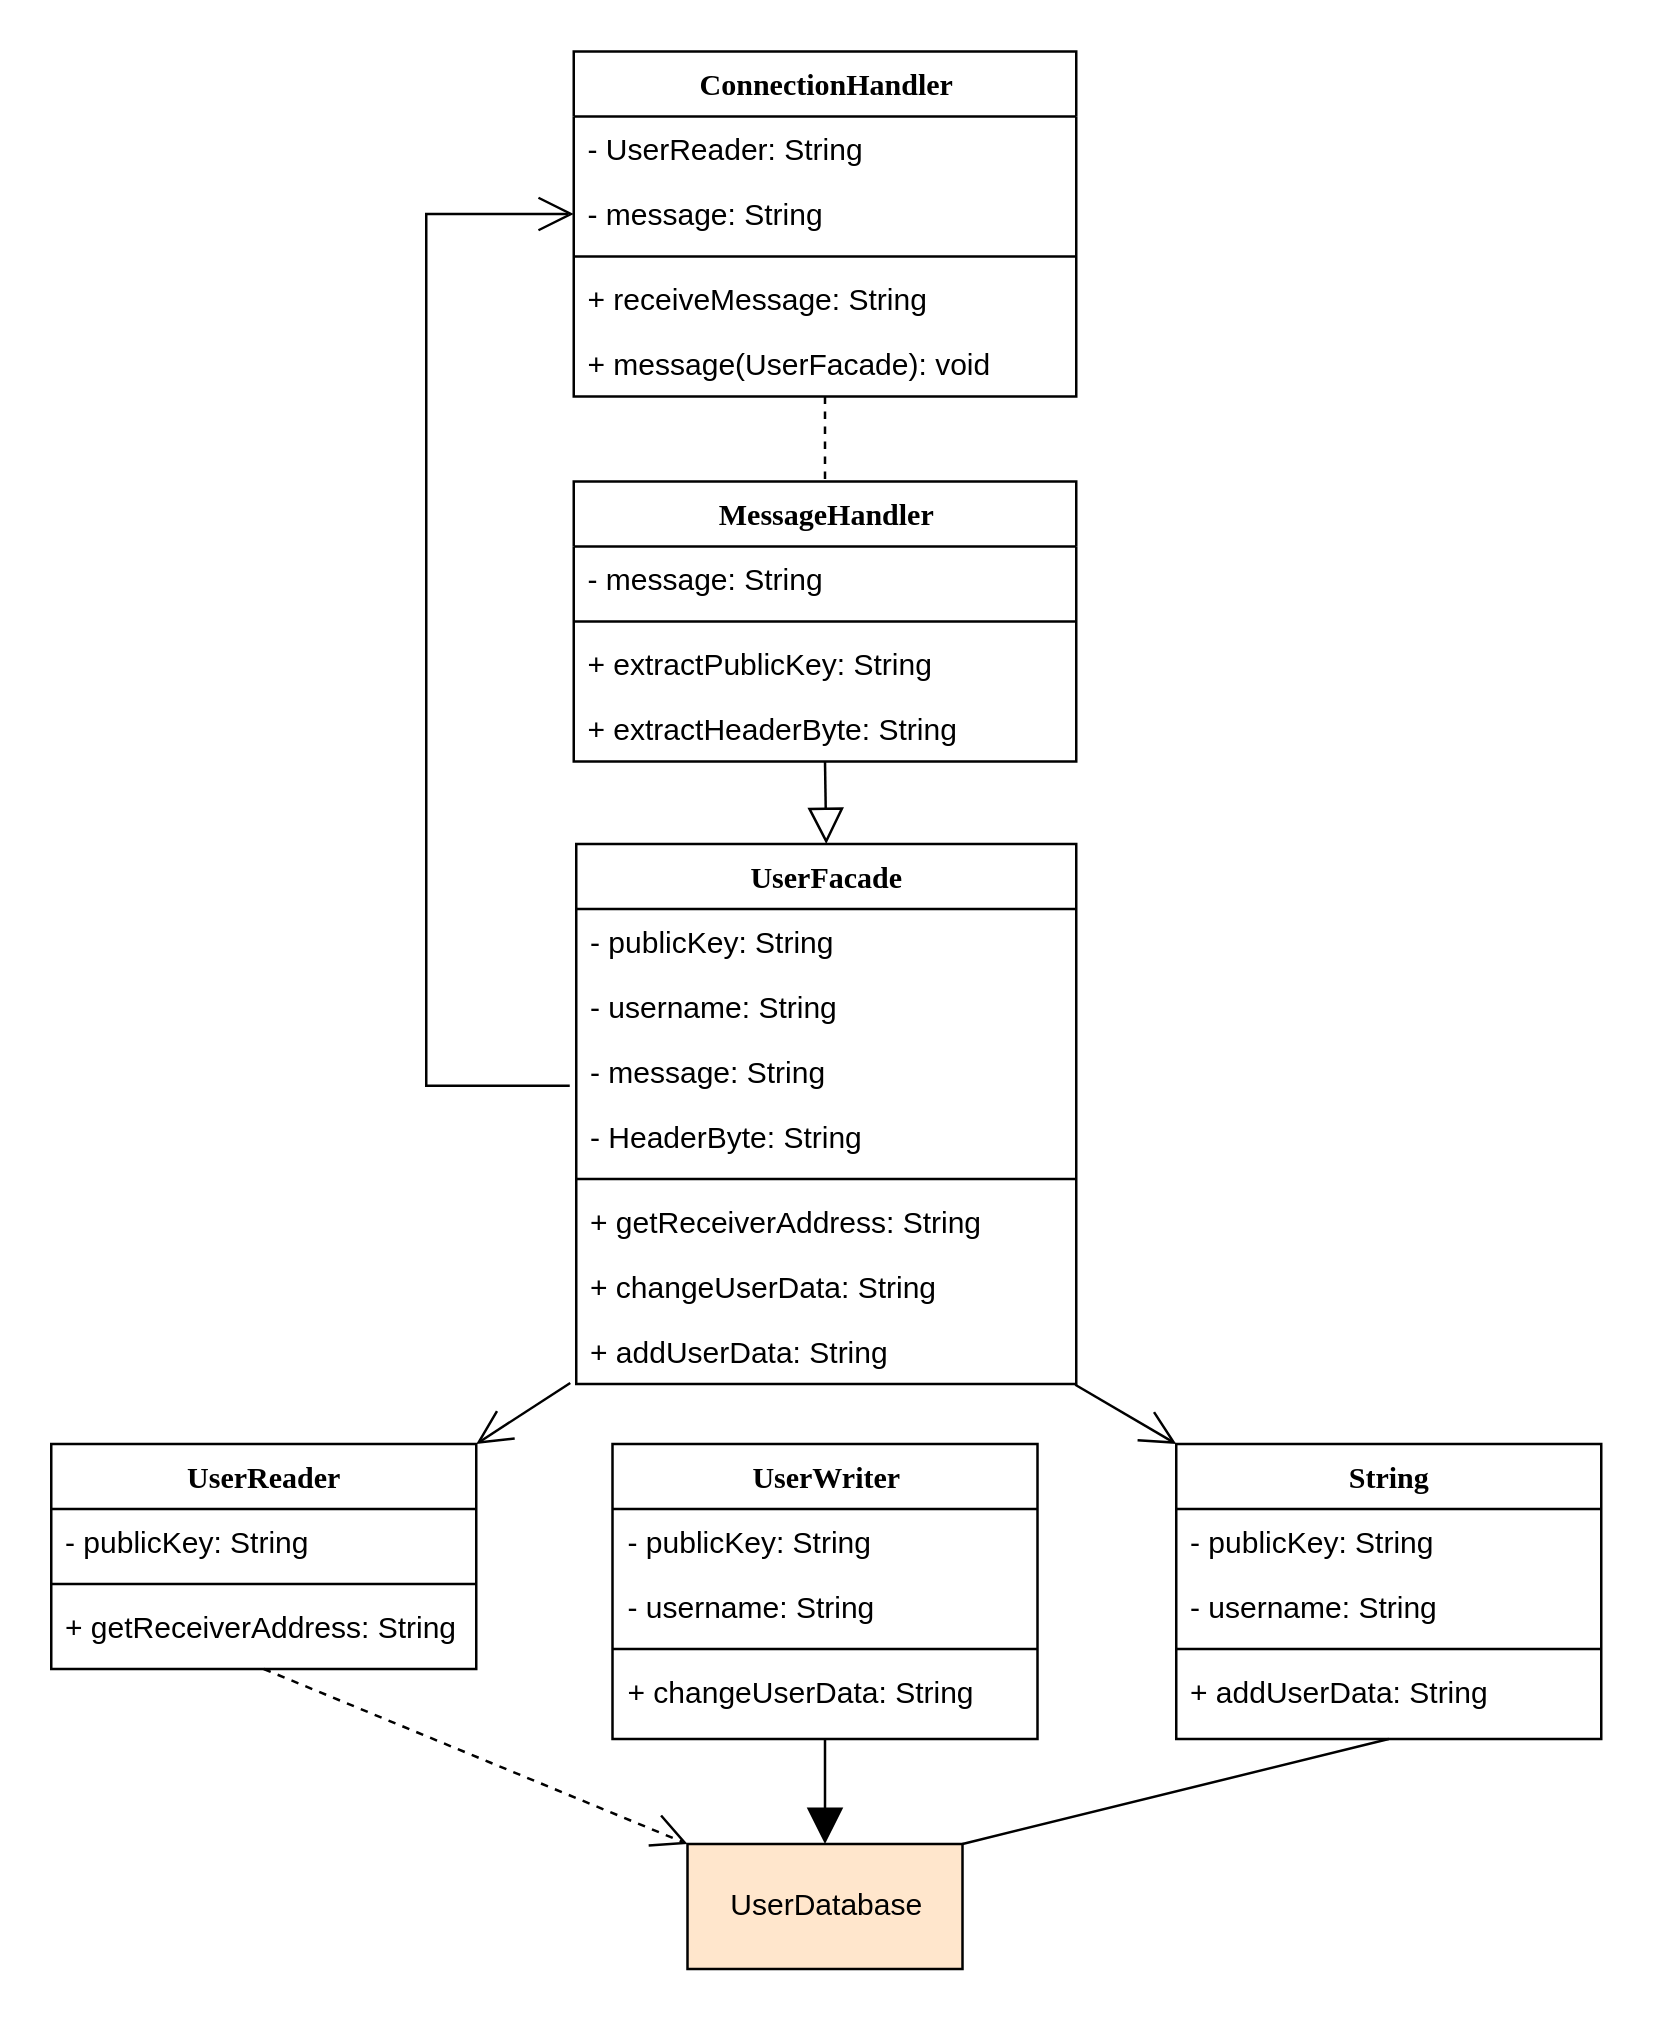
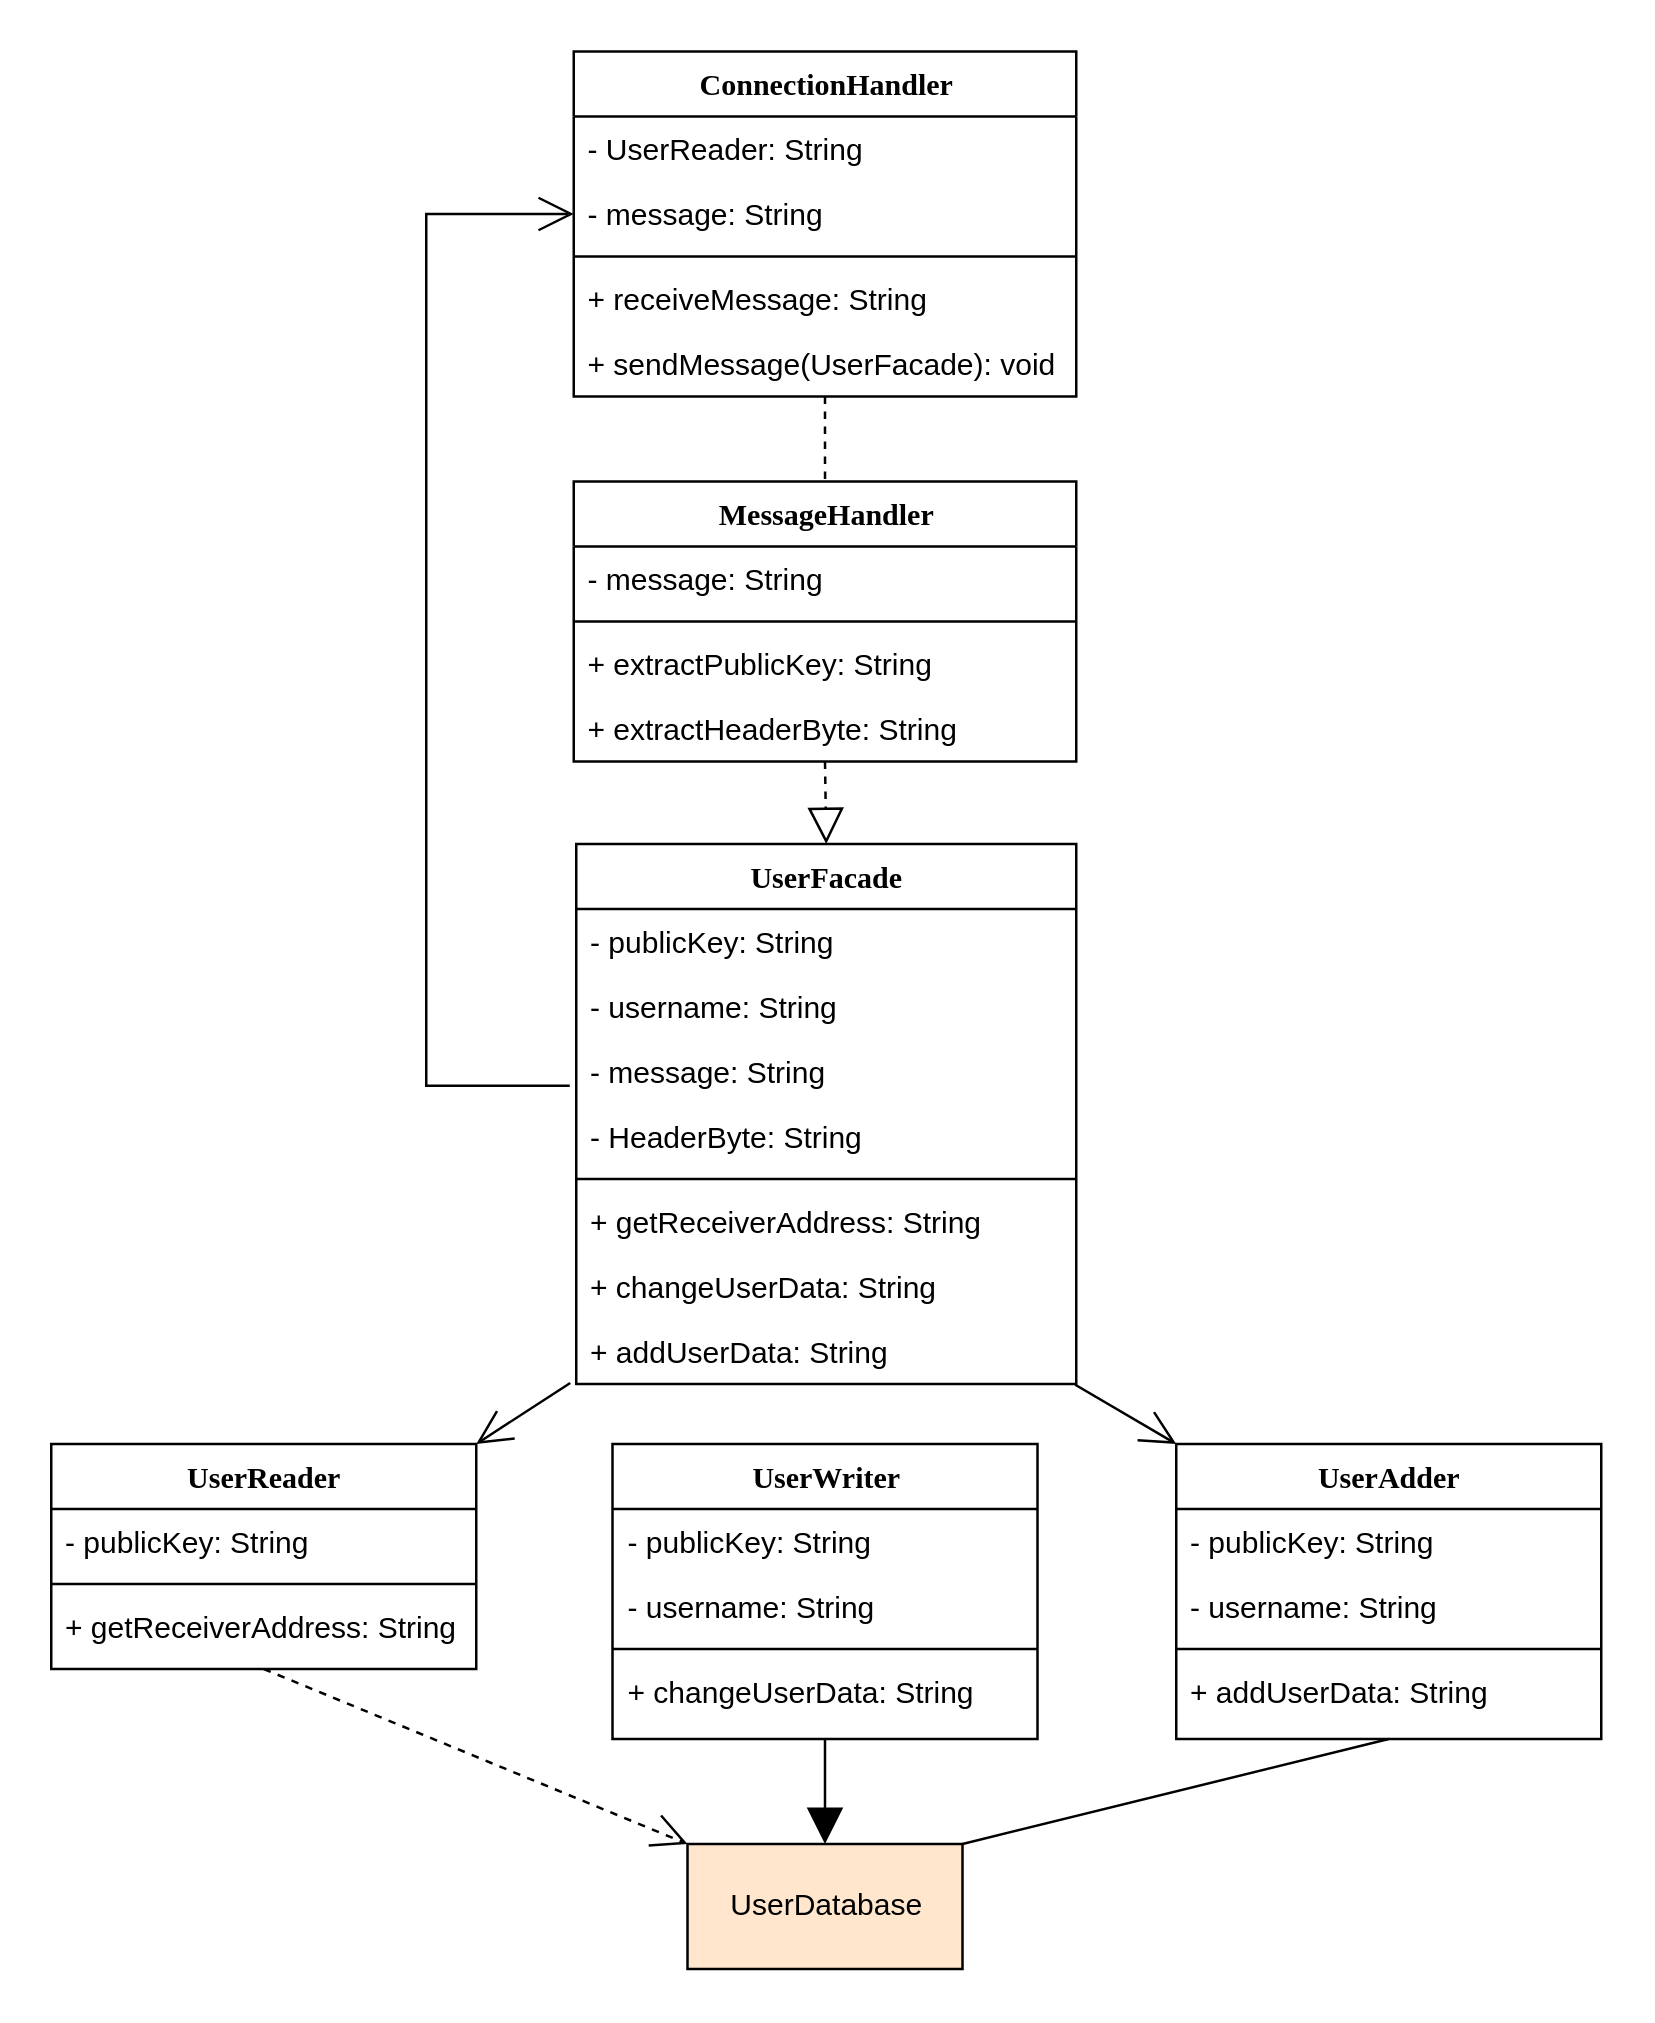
node "+ message(UserFacade): void": label "+ message(UserFacade): void" -> "+ sendMessage(UserFacade): void"
edge "MessageHandler" -> "UserFacade": style solid -> dashed
node "String": label "String" -> "UserAdder"
